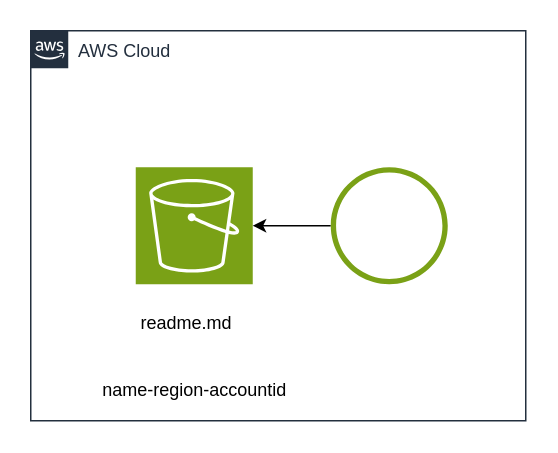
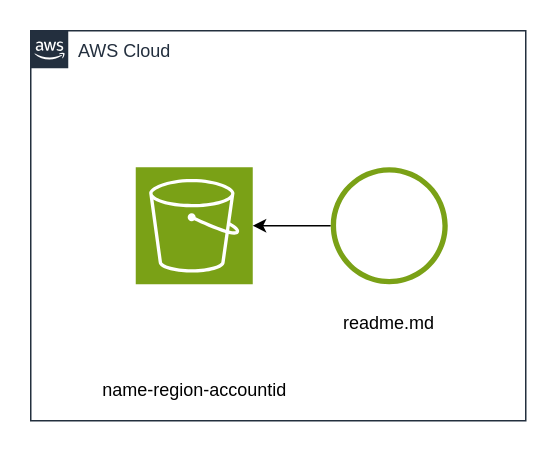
node "readme.md": moved (187, 323) -> (389, 323)
